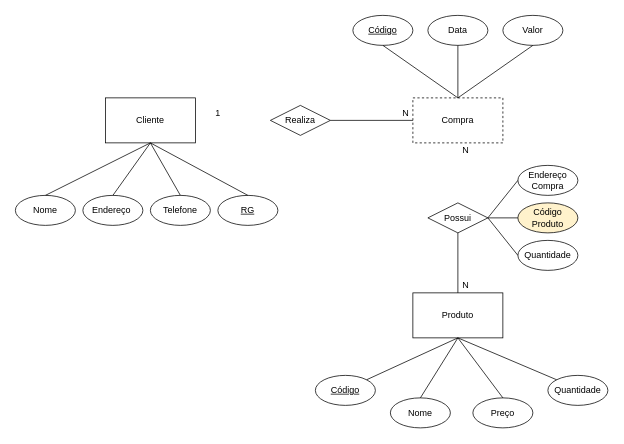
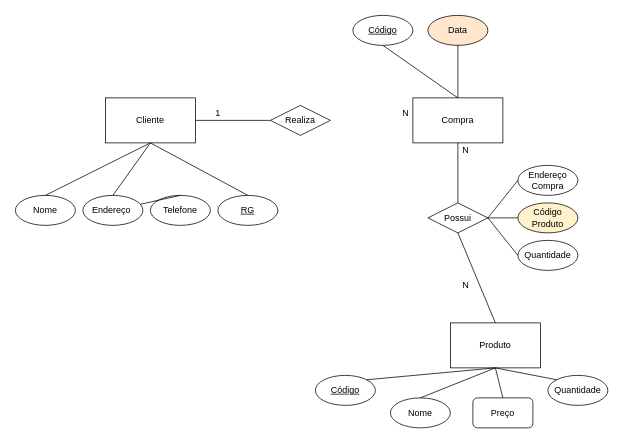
node "Data": fillcolor #ffffff -> #ffe6cc
node "Valor": removed
edge "Valor" -- "Compra": removed
edge "Cliente" -- "Realiza": added
edge "Realiza" -- "Compra": removed
node "Compra": style dashed -> solid
edge "Cliente" -- "Telefone": now "Endereço" -- "Telefone"
edge "Compra" -- "Possui": added
node "Produto": moved (458, 315) -> (495, 345)
node "Preço": shape ellipse -> rounded rectangle
